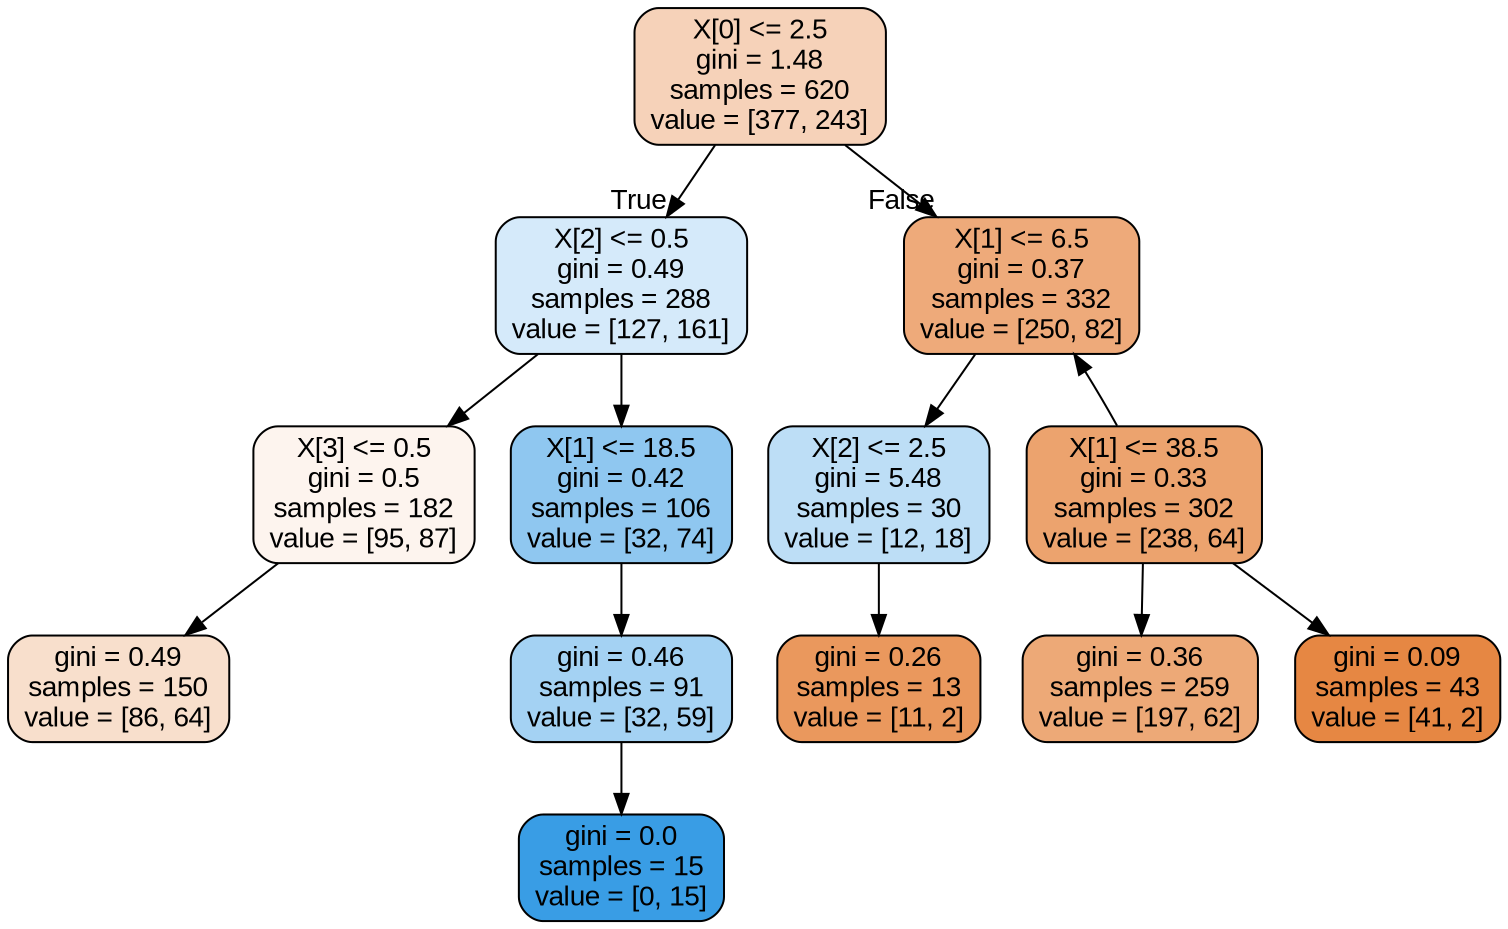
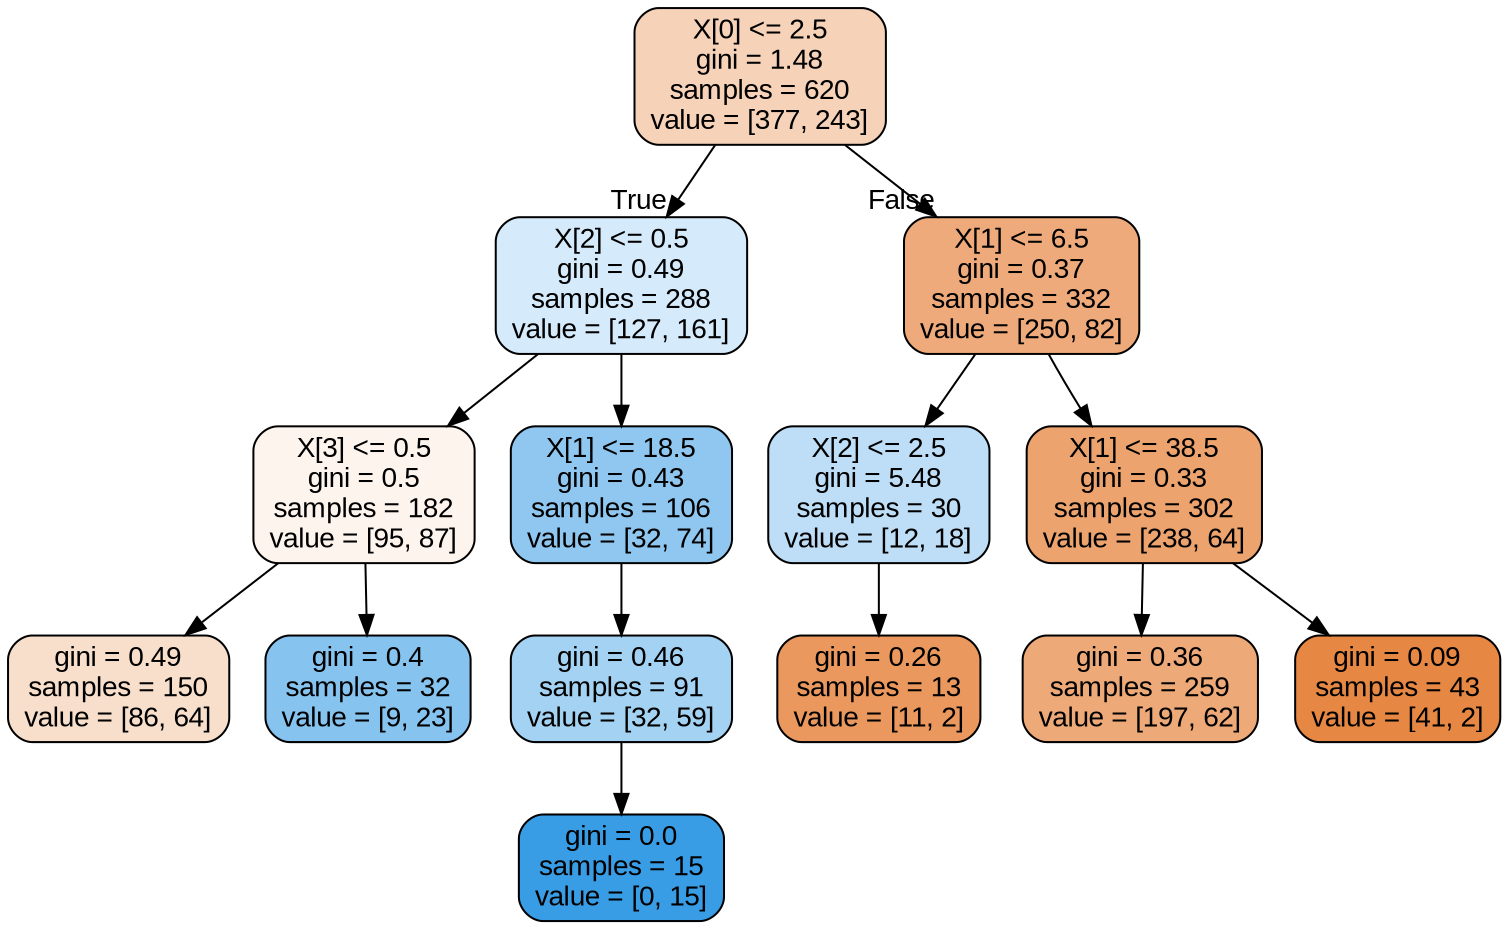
edge "X[1] <= 38.5 gini = 0.33 samples = 302 value = [238, 64]" -> "X[1] <= 6.5 gini = 0.37 samples = 332 value = [250, 82]": reversed
node "X[1] <= 18.5 gini = 0.42 samples = 106 value = [32, 74]": label "X[1] <= 18.5 gini = 0.42 samples = 106 value = [32, 74]" -> "X[1] <= 18.5 gini = 0.43 samples = 106 value = [32, 74]"
node "gini = 0.4 samples = 32 value = [9, 23]": added
